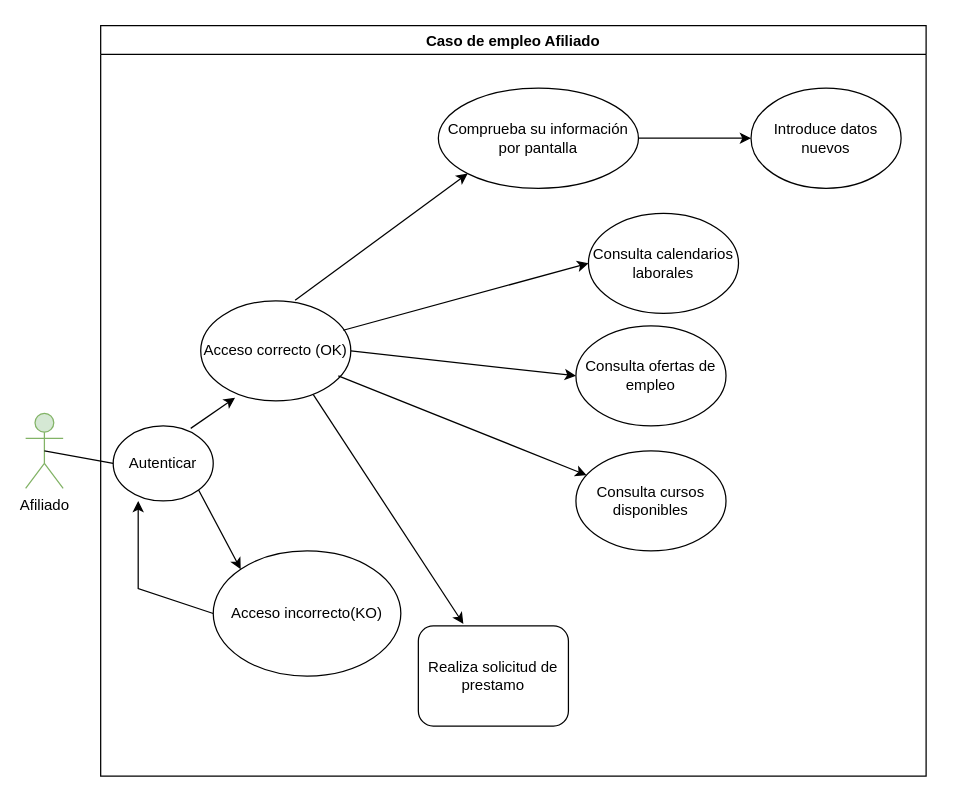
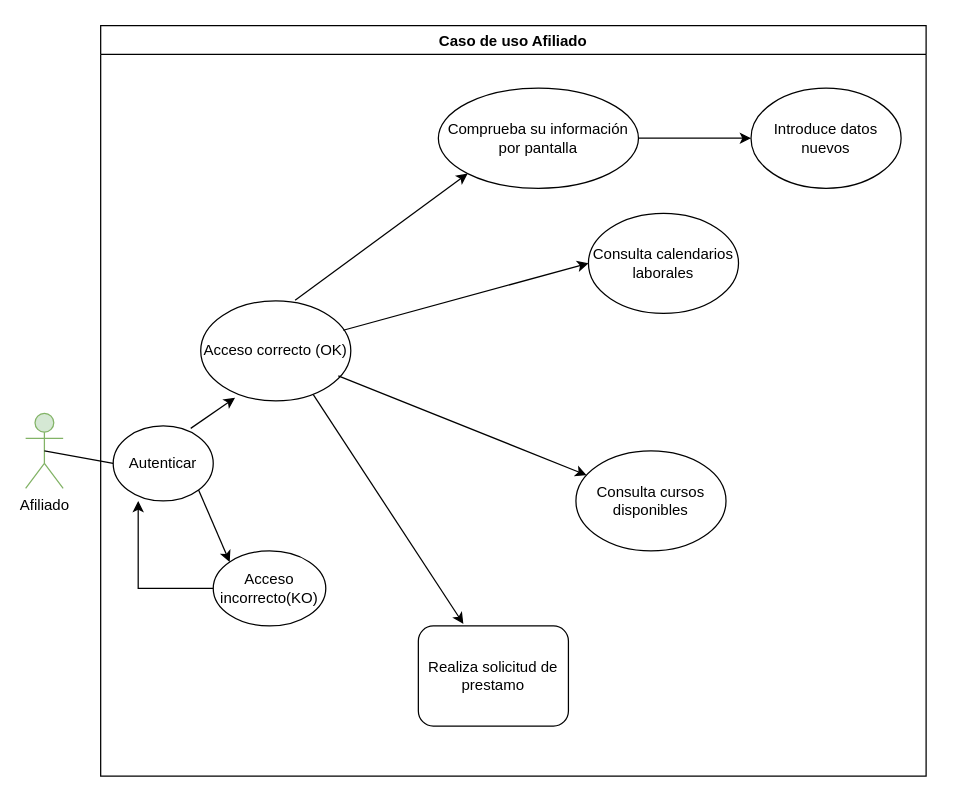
node "Caso de empleo Afiliado": label "Caso de empleo Afiliado" -> "Caso de uso Afiliado"
edge "Acceso correcto (OK)" -> "Consulta ofertas de empleo": removed
node "Consulta ofertas de empleo": removed
node "Acceso incorrecto(KO)": size 188x125 -> 113x75
